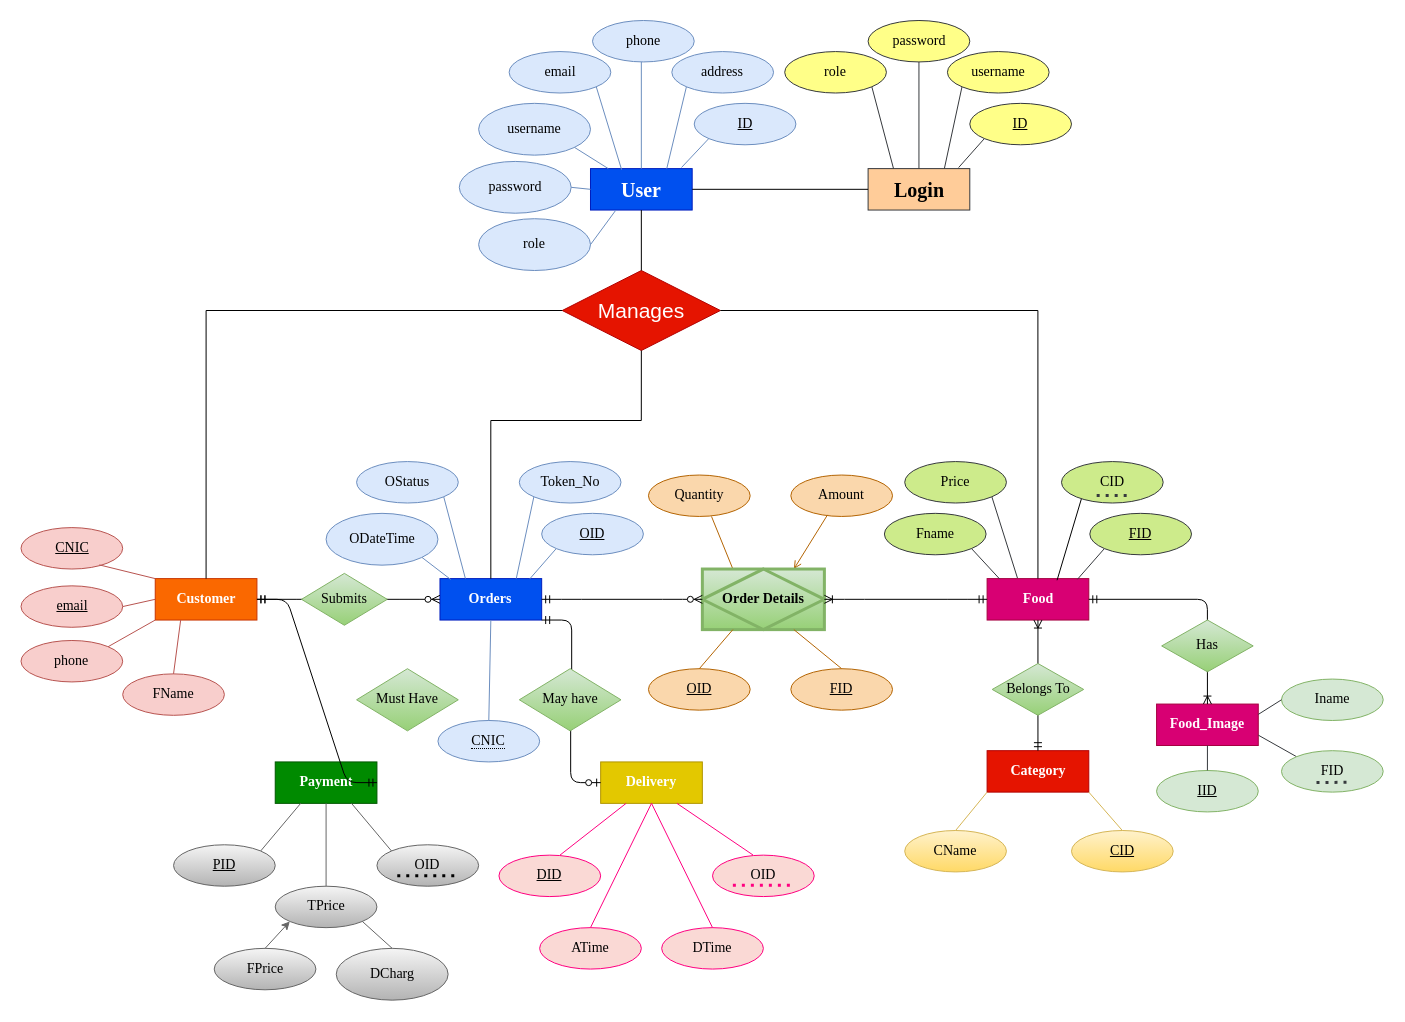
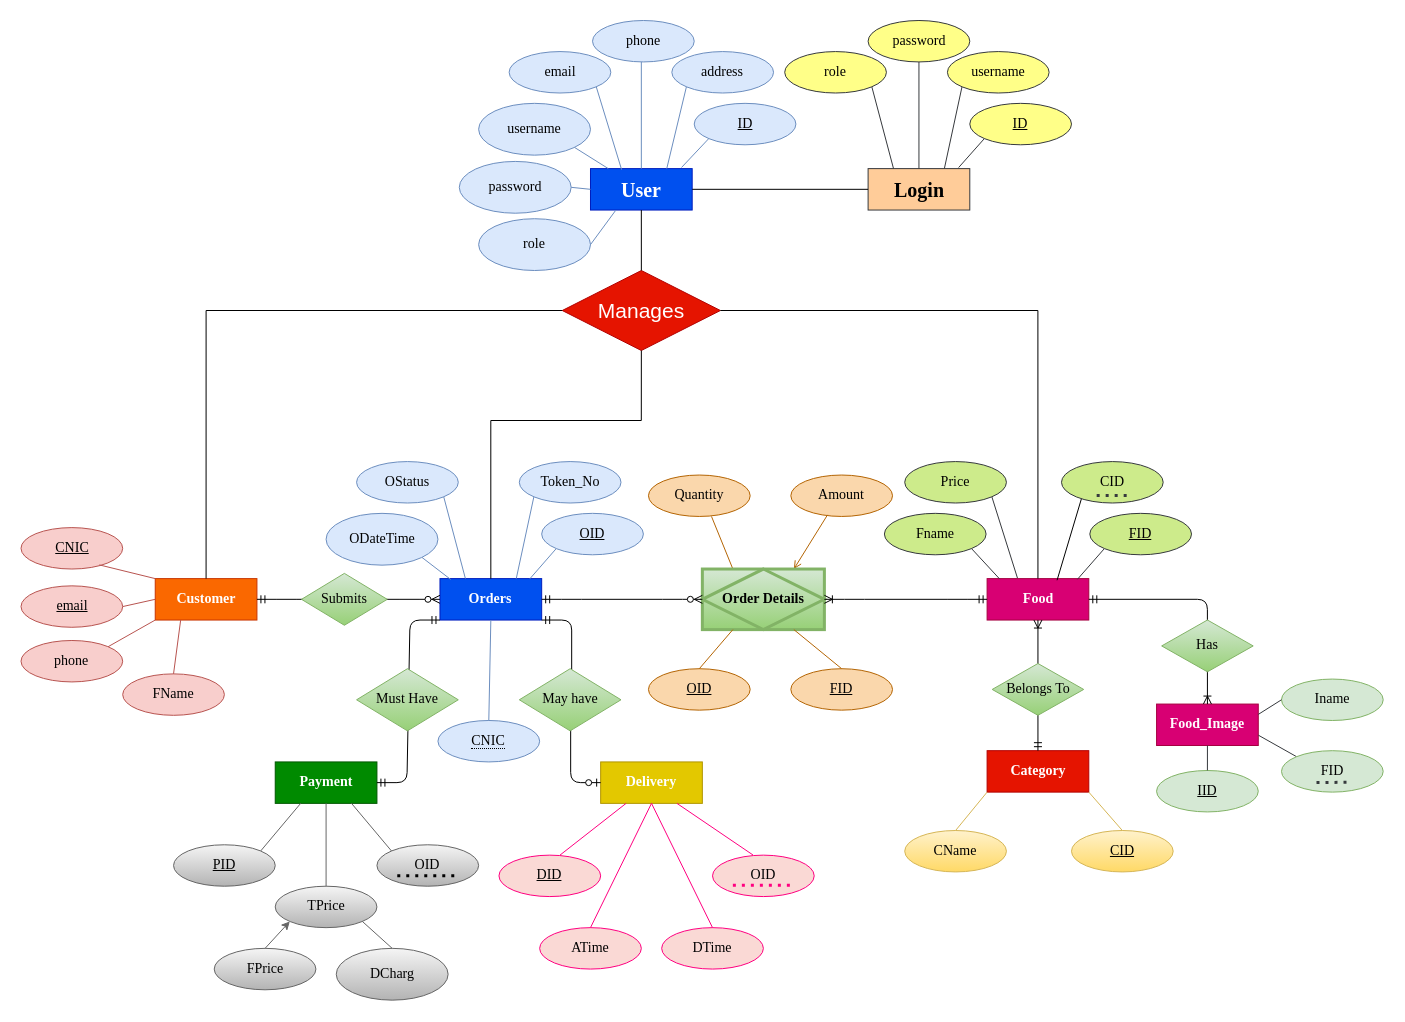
edge "Customer" -- "Payment": now "Orders" -- "Payment"
